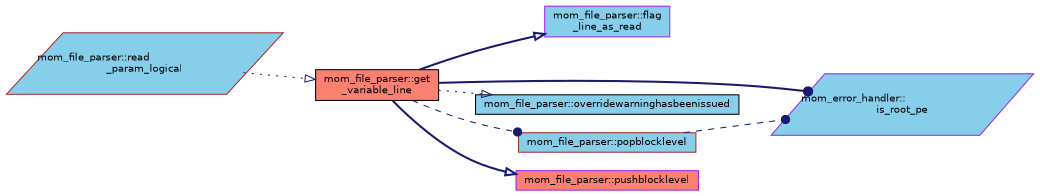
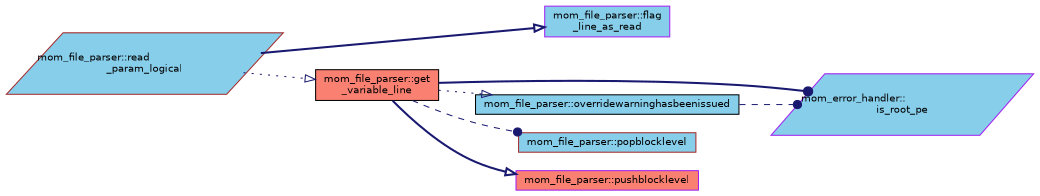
edge "mom_file_parser::get _variable_line" -> "mom_file_parser::flag _line_as_read": now "mom_file_parser::read _param_logical" -> "mom_file_parser::flag _line_as_read"
edge "mom_file_parser::popblocklevel" -> "mom_error_handler:: is_root_pe": now "mom_file_parser::overridewarninghasbeenissued" -> "mom_error_handler:: is_root_pe"
